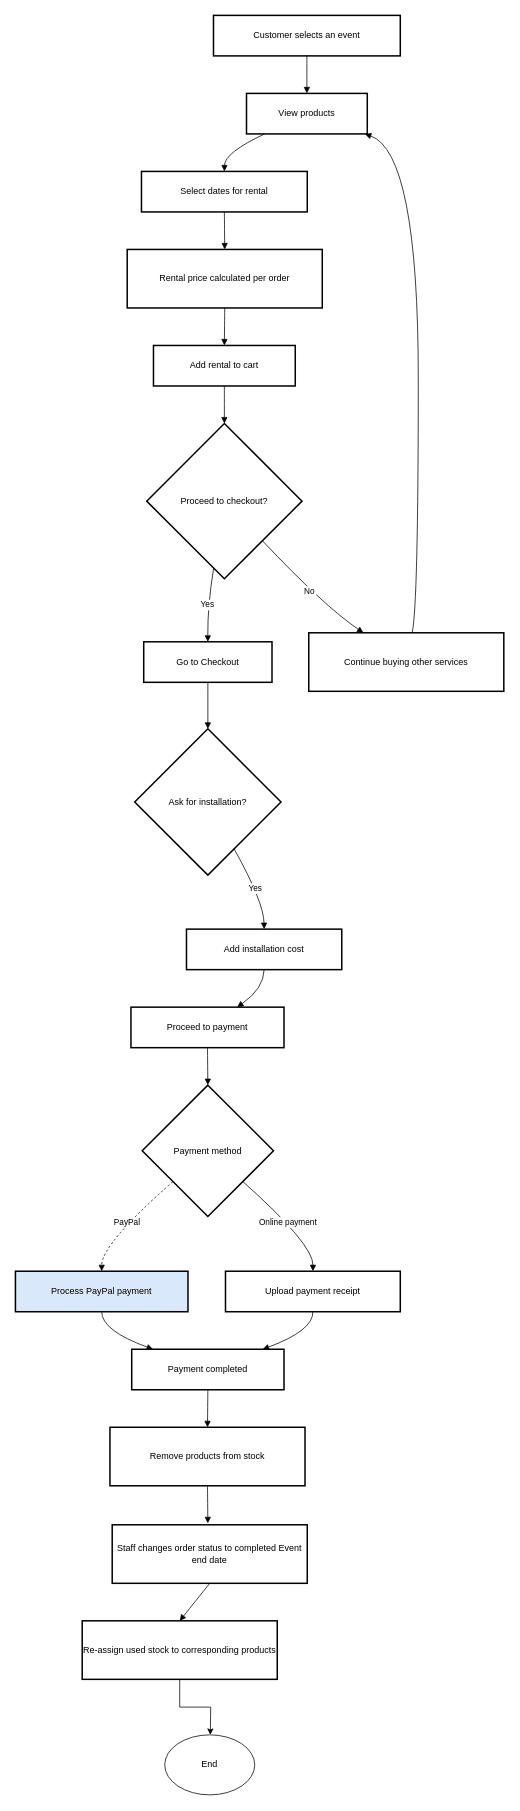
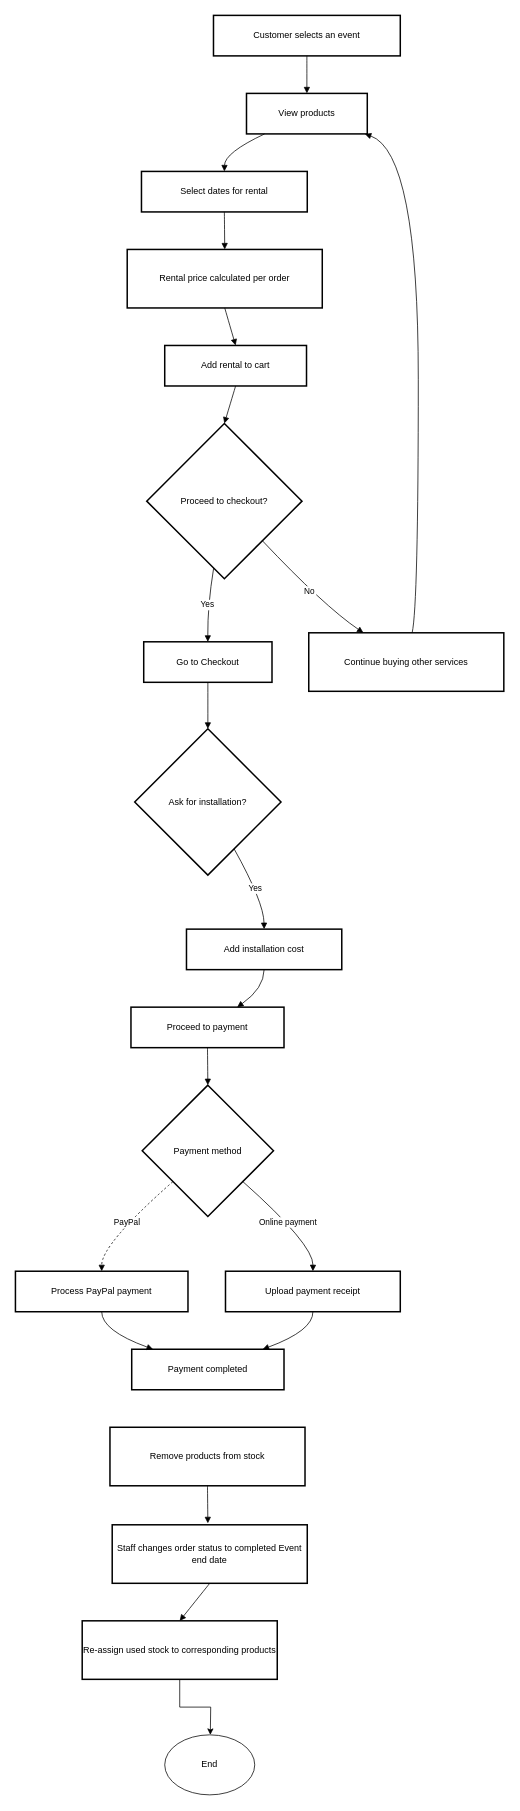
node "Add rental to cart": moved (224, 366) -> (236, 366)
node "Process PayPal payment": fillcolor #dae8fc -> #ffffff
edge "Payment completed" -> "Remove products from stock": removed
